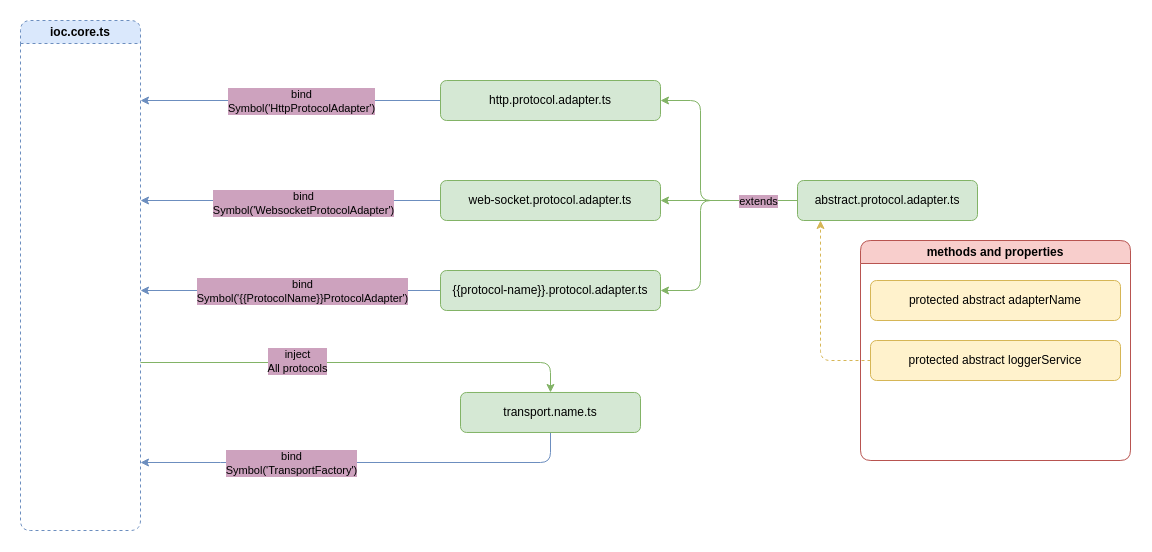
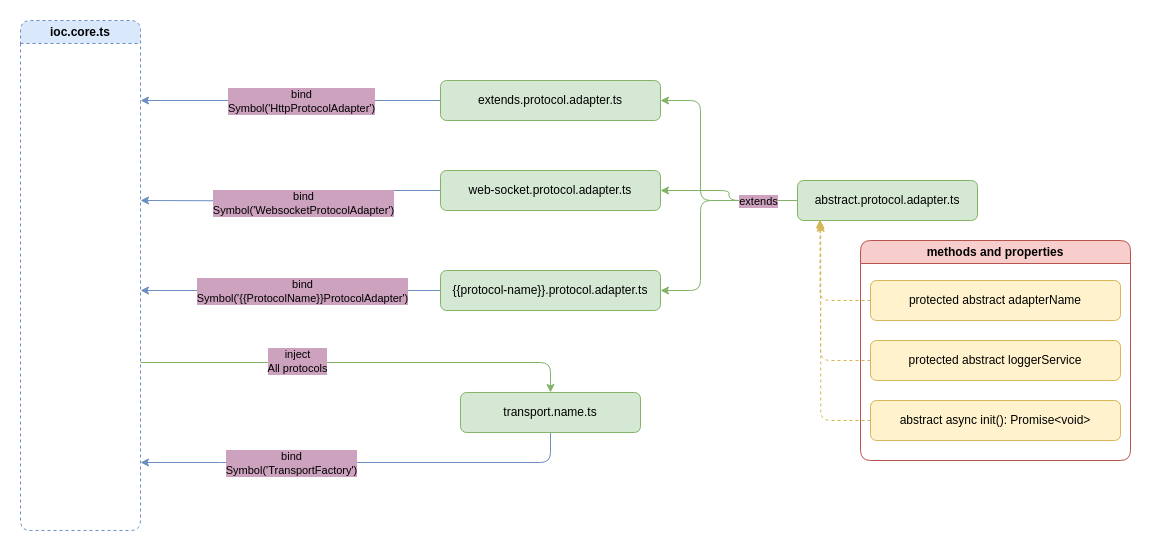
node "http.protocol.adapter.ts": label "http.protocol.adapter.ts" -> "extends.protocol.adapter.ts"
node "web-socket.protocol.adapter.ts": moved (551, 201) -> (551, 191)
edge "protected abstract adapterName" -> "abstract.protocol.adapter.ts": added
edge "abstract async init(): Promise<void>" -> "abstract.protocol.adapter.ts": added
node "abstract async init(): Promise<void>": added
